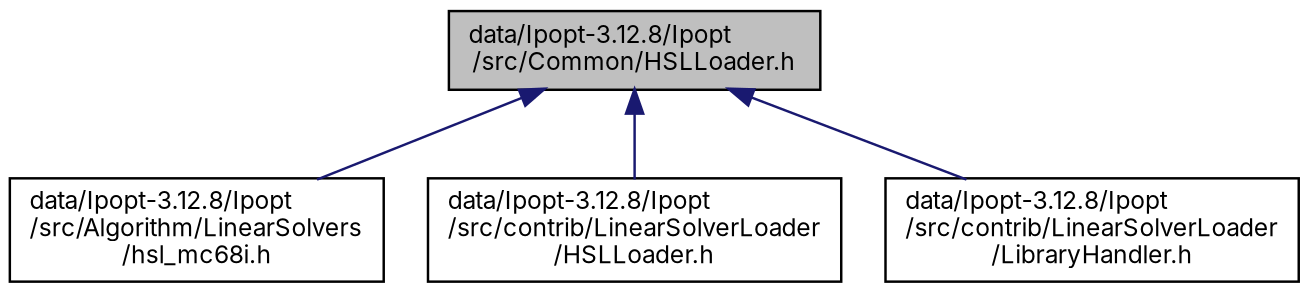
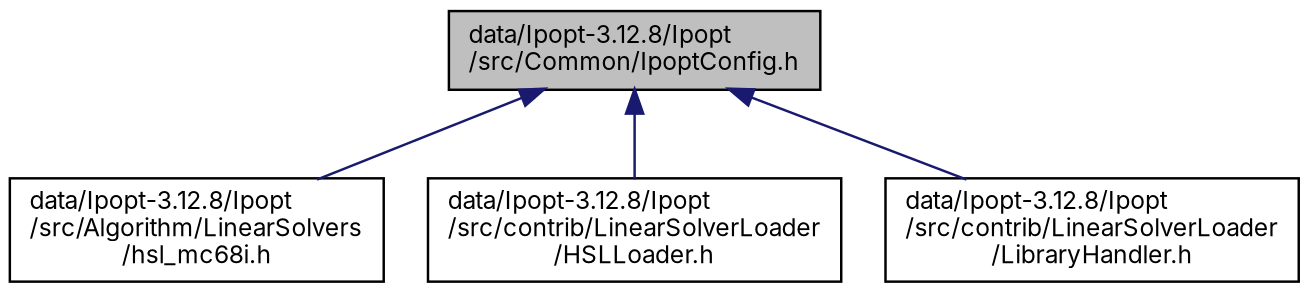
node "data/Ipopt-3.12.8/Ipopt /src/Common/HSLLoader.h": label "data/Ipopt-3.12.8/Ipopt /src/Common/HSLLoader.h" -> "data/Ipopt-3.12.8/Ipopt /src/Common/IpoptConfig.h"
